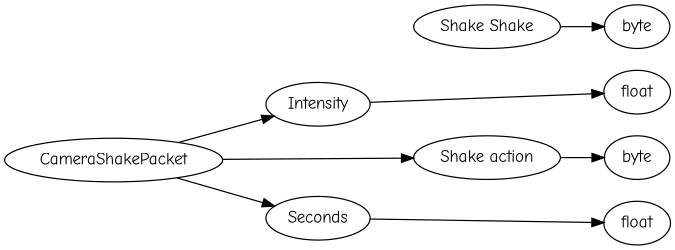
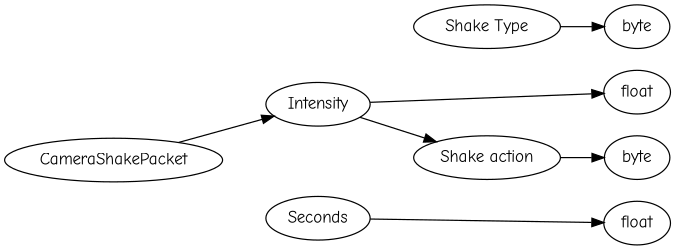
node "Shake Shake": label "Shake Shake" -> "Shake Type"
edge "CameraShakePacket" -> "Shake action": now "Intensity" -> "Shake action"
edge "CameraShakePacket" -> "Seconds": removed
